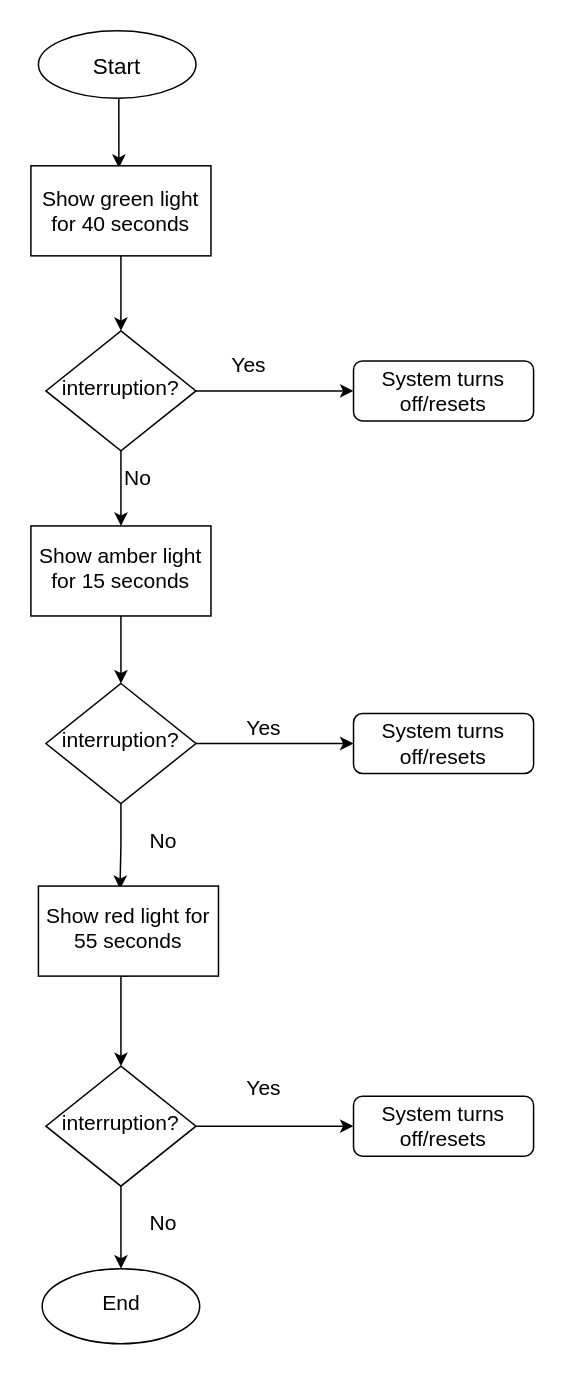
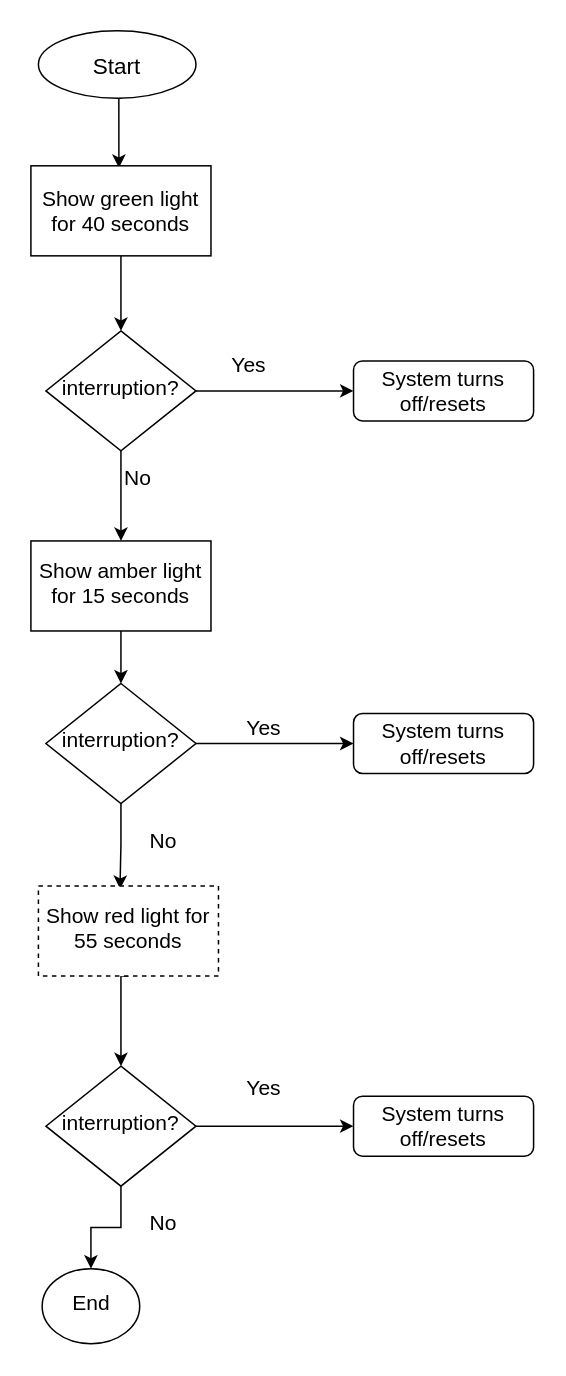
node "Show amber light for 15 seconds": moved (121, 571) -> (121, 586)
node "Show red light for 55 seconds": style solid -> dashed
node "End": size 158x75 -> 98x75
